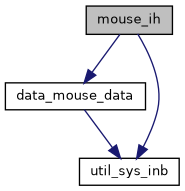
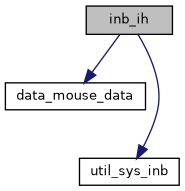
node "mouse_ih": label "mouse_ih" -> "inb_ih"
edge "data_mouse_data" -> "util_sys_inb": removed
